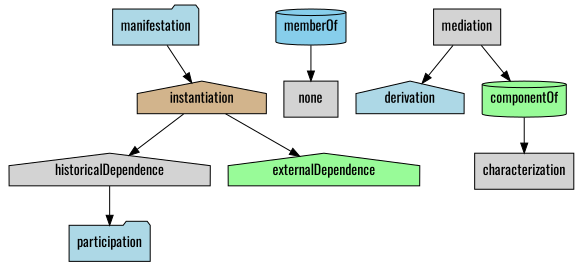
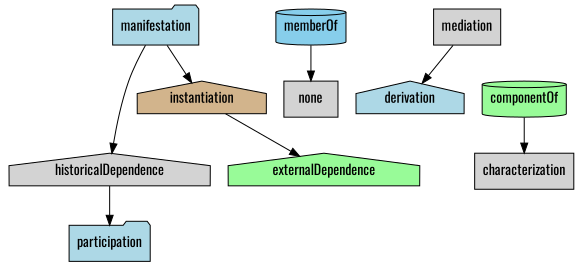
edge "mediation" -> "componentOf": removed
edge "instantiation" -> "historicalDependence": now "manifestation" -> "historicalDependence"
